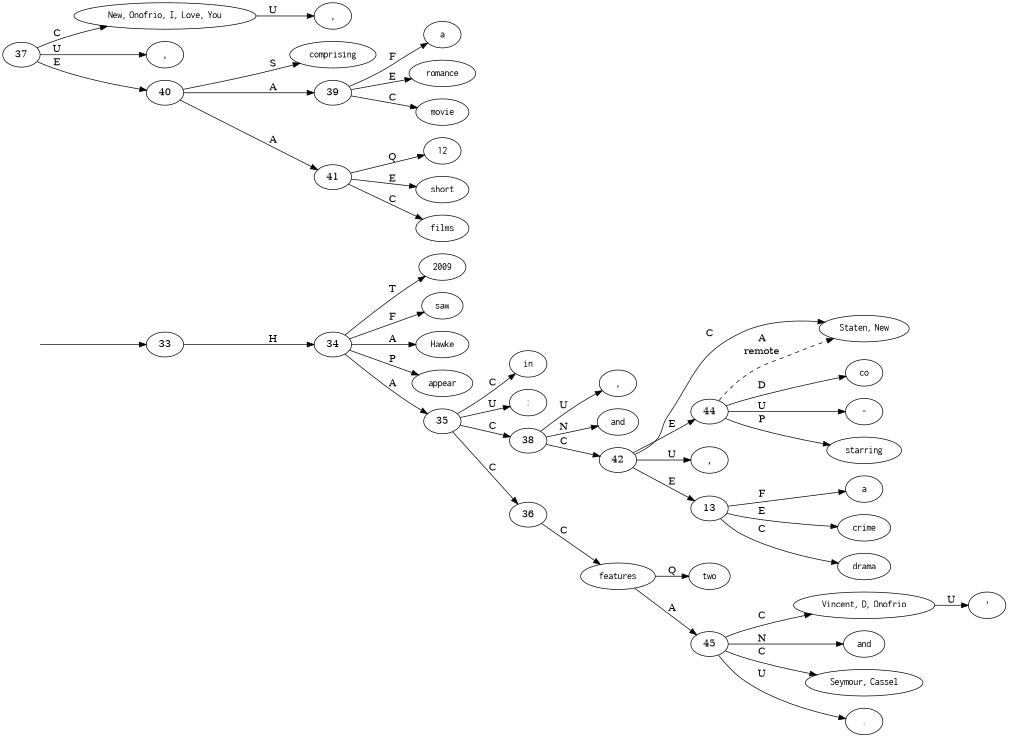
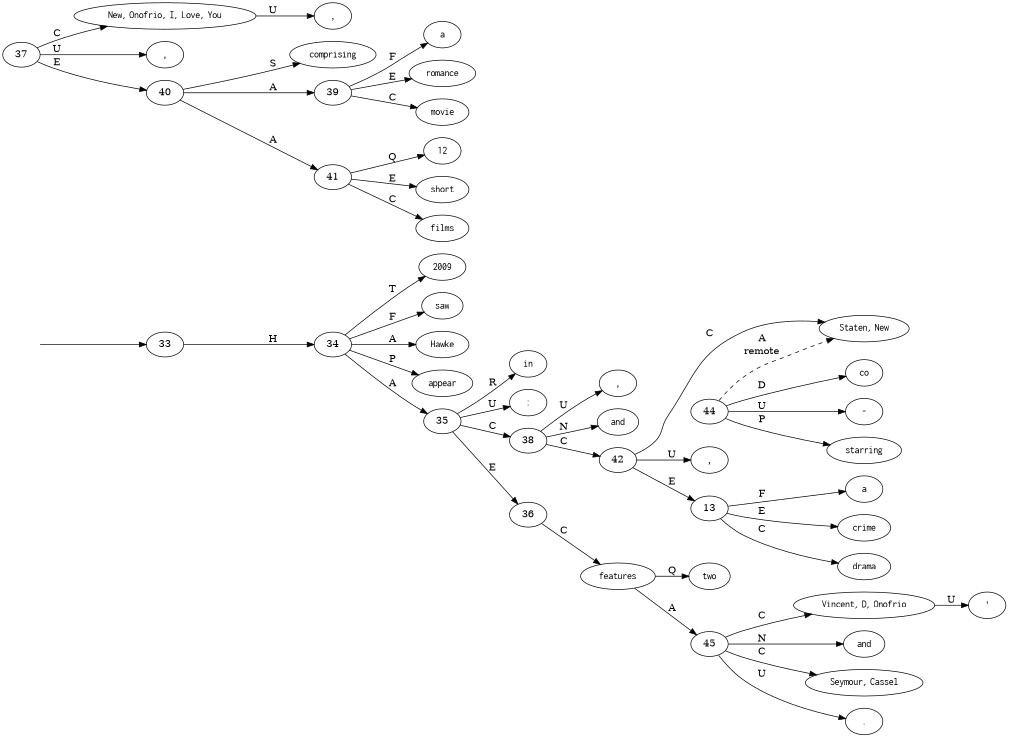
edge "35" -> "in": label "C" -> "R"
edge "42" -> "44": removed, label "E"
edge "35" -> "36": label "C" -> "E"
